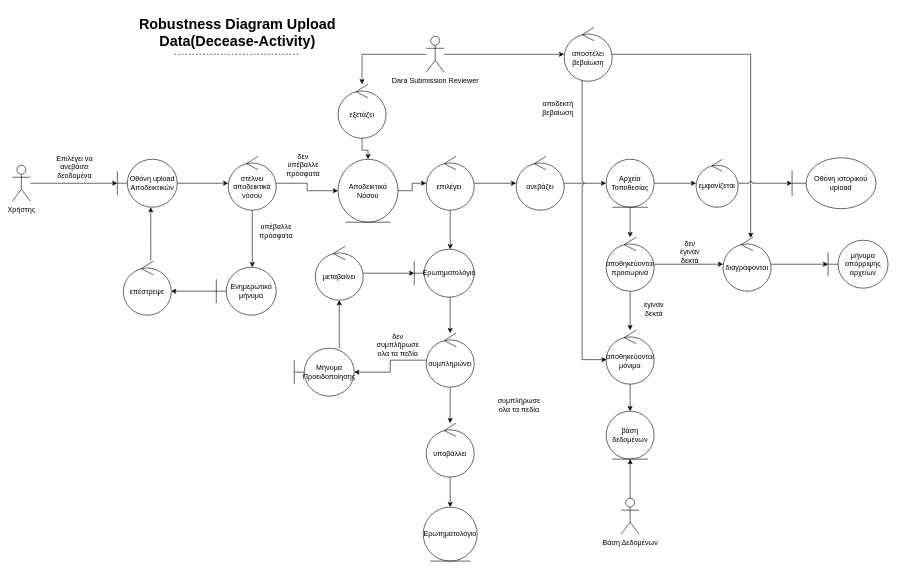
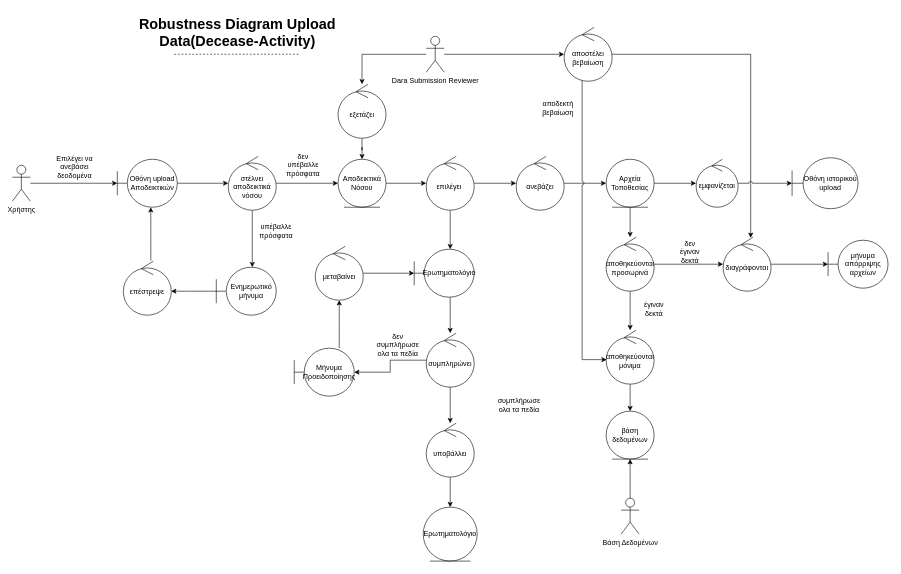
node "Οθόνη ιστορικού upload": size 84x51 -> 66x51
node "Αποδεικτικά Νόσου": size 60x63 -> 48x48
